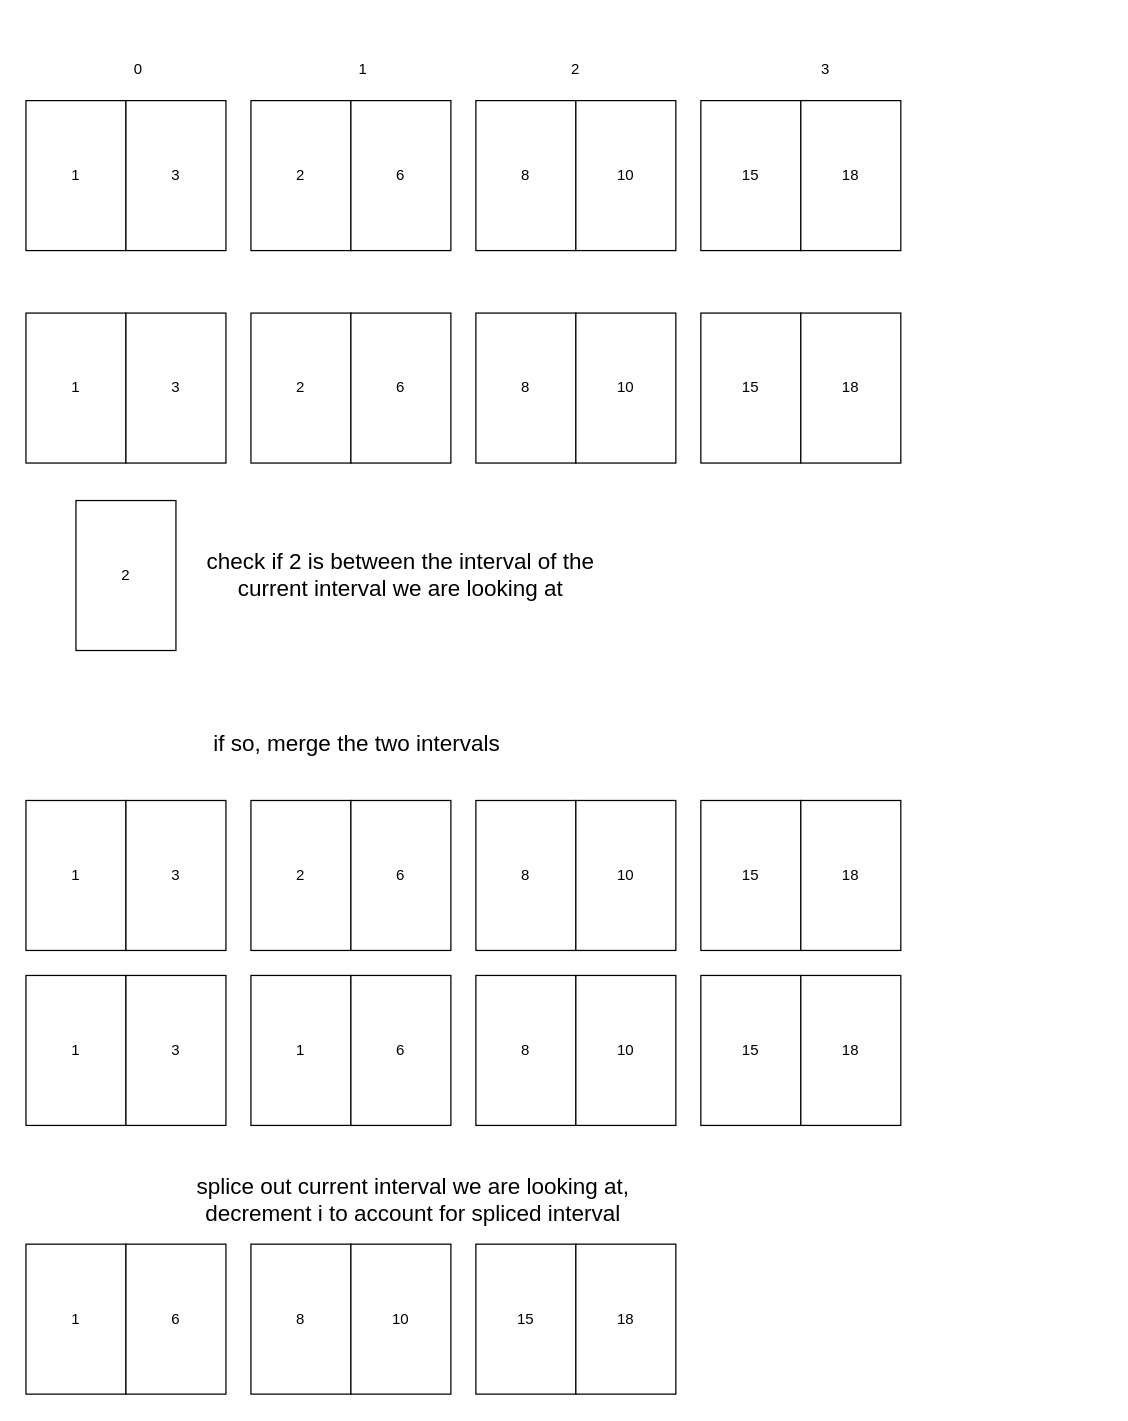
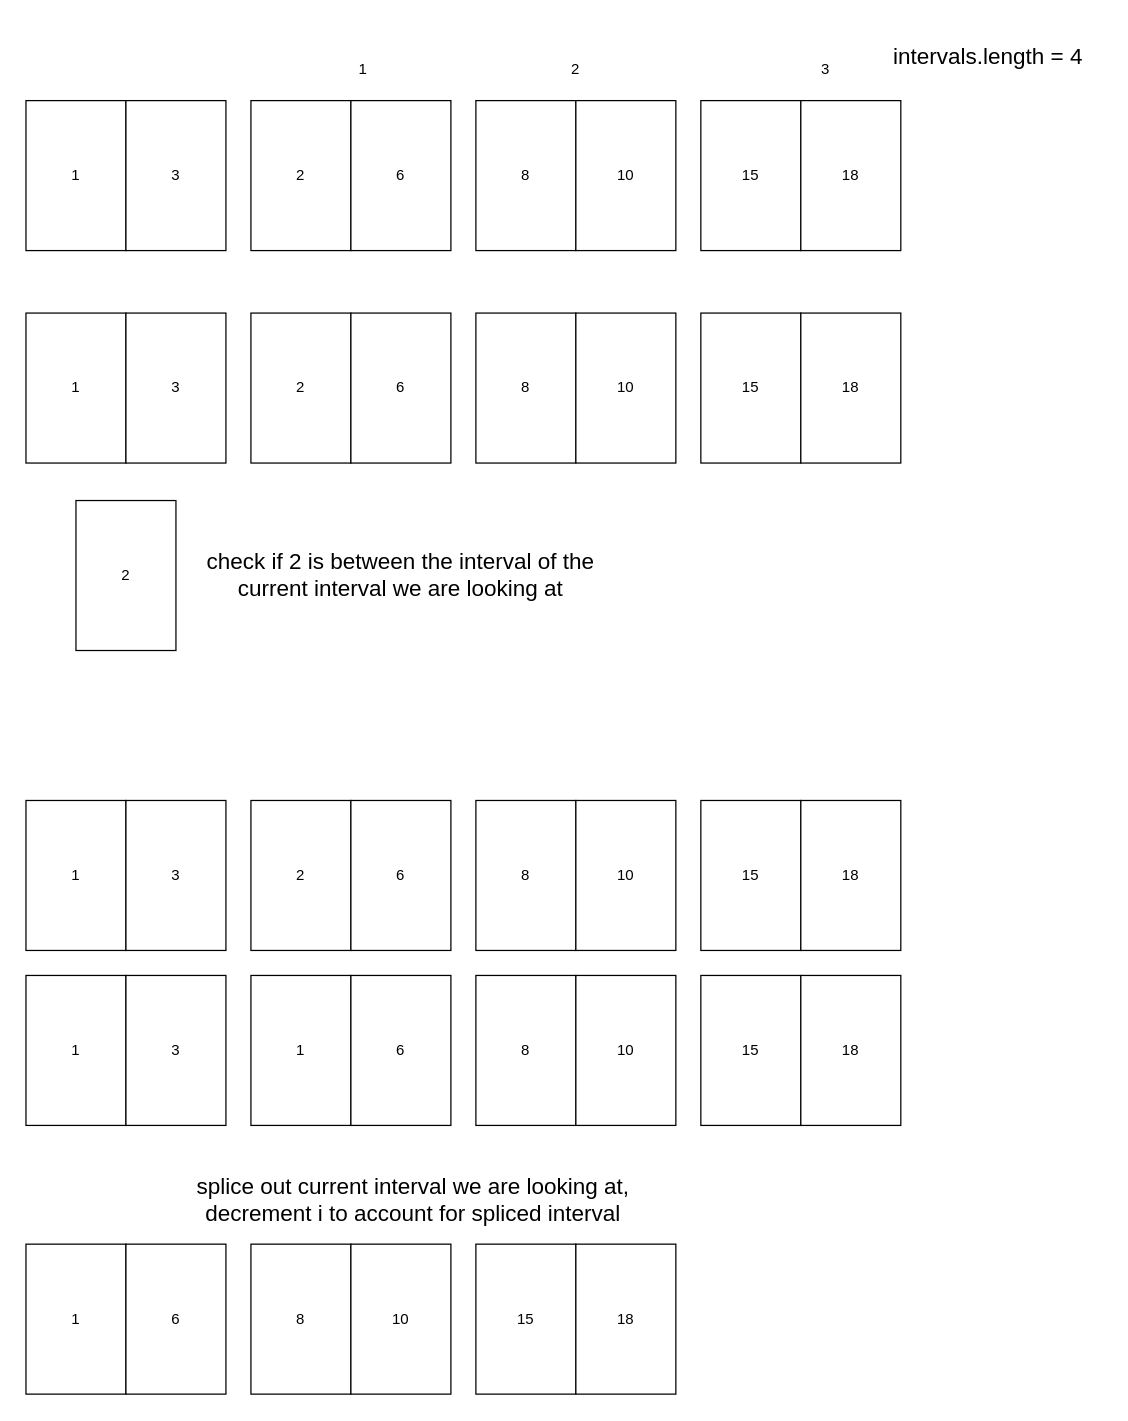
node "intervals.length = 4": added
node "0": removed
node "if so, merge the two intervals": removed
